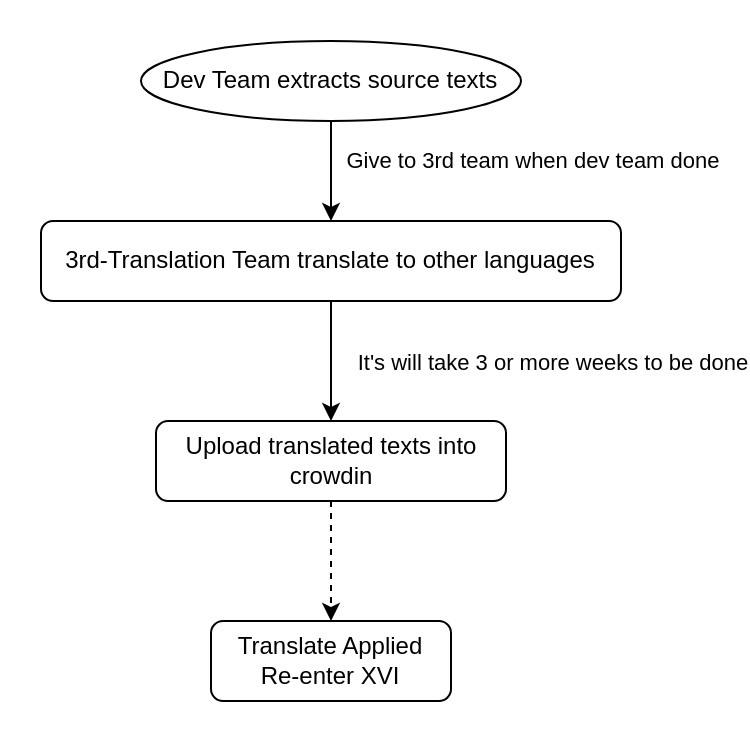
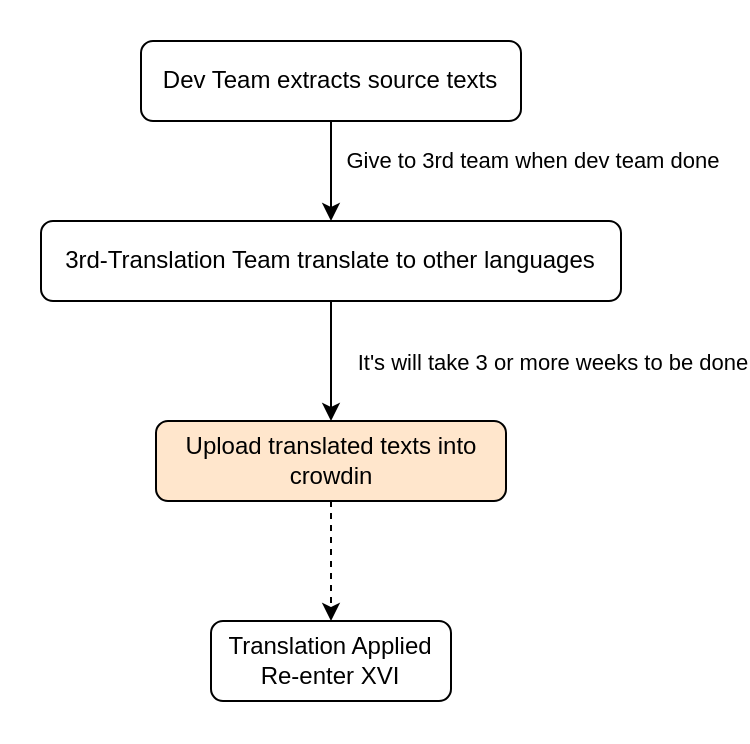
node "Dev Team extracts source texts": shape ellipse -> rounded rectangle
node "Upload translated texts into crowdin": fillcolor #ffffff -> #ffe6cc
node "Translate Applied Re-enter XVI": label "Translate Applied Re-enter XVI" -> "Translation Applied Re-enter XVI"
